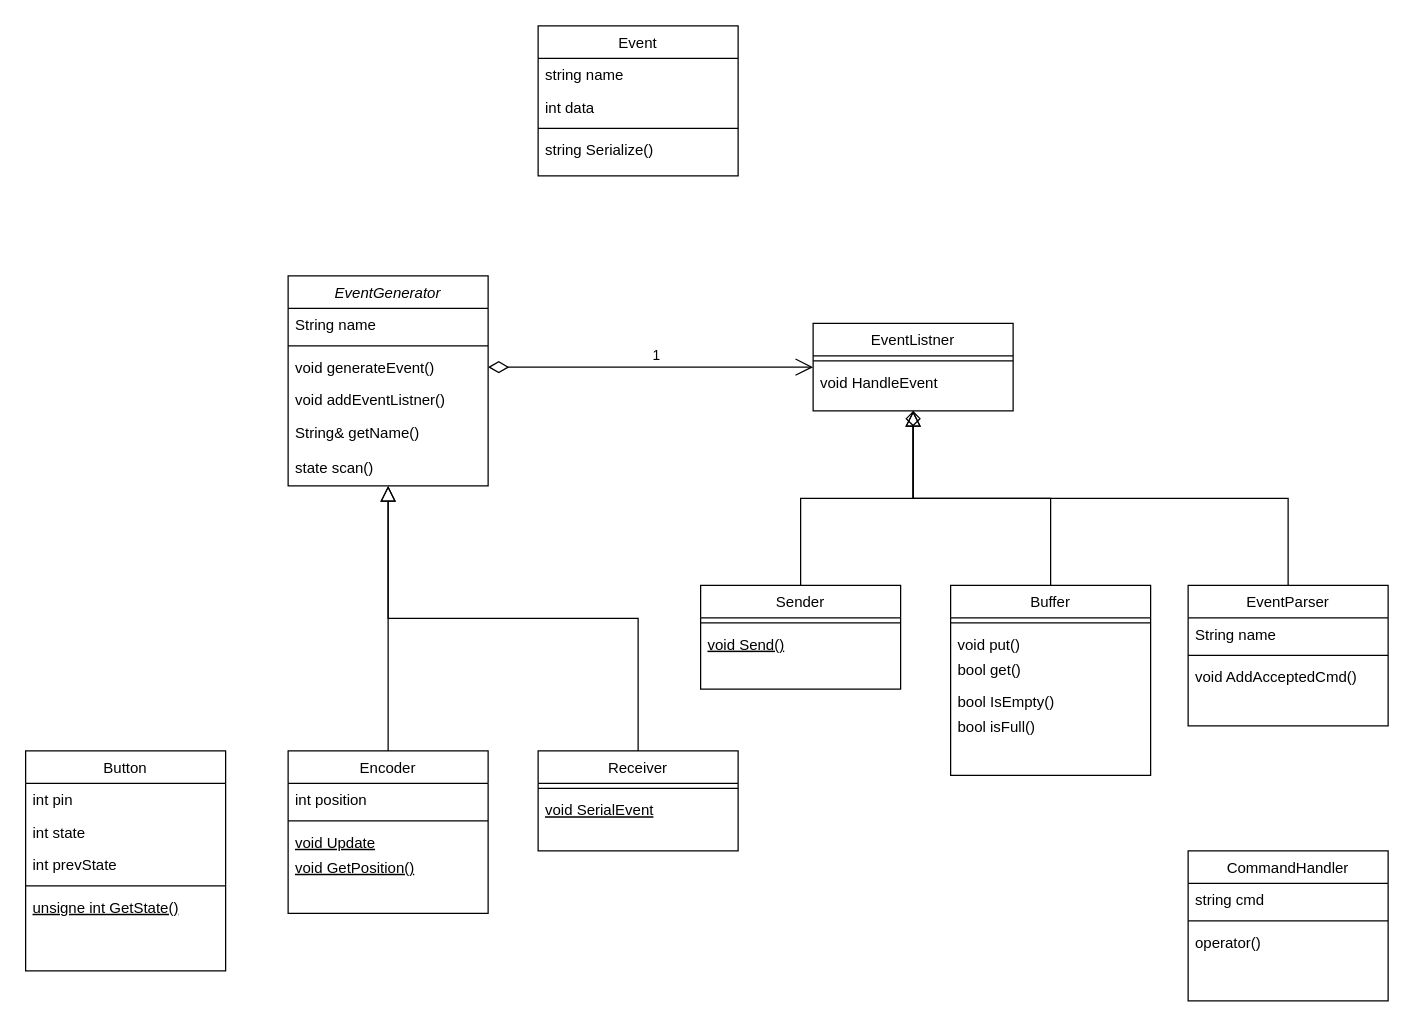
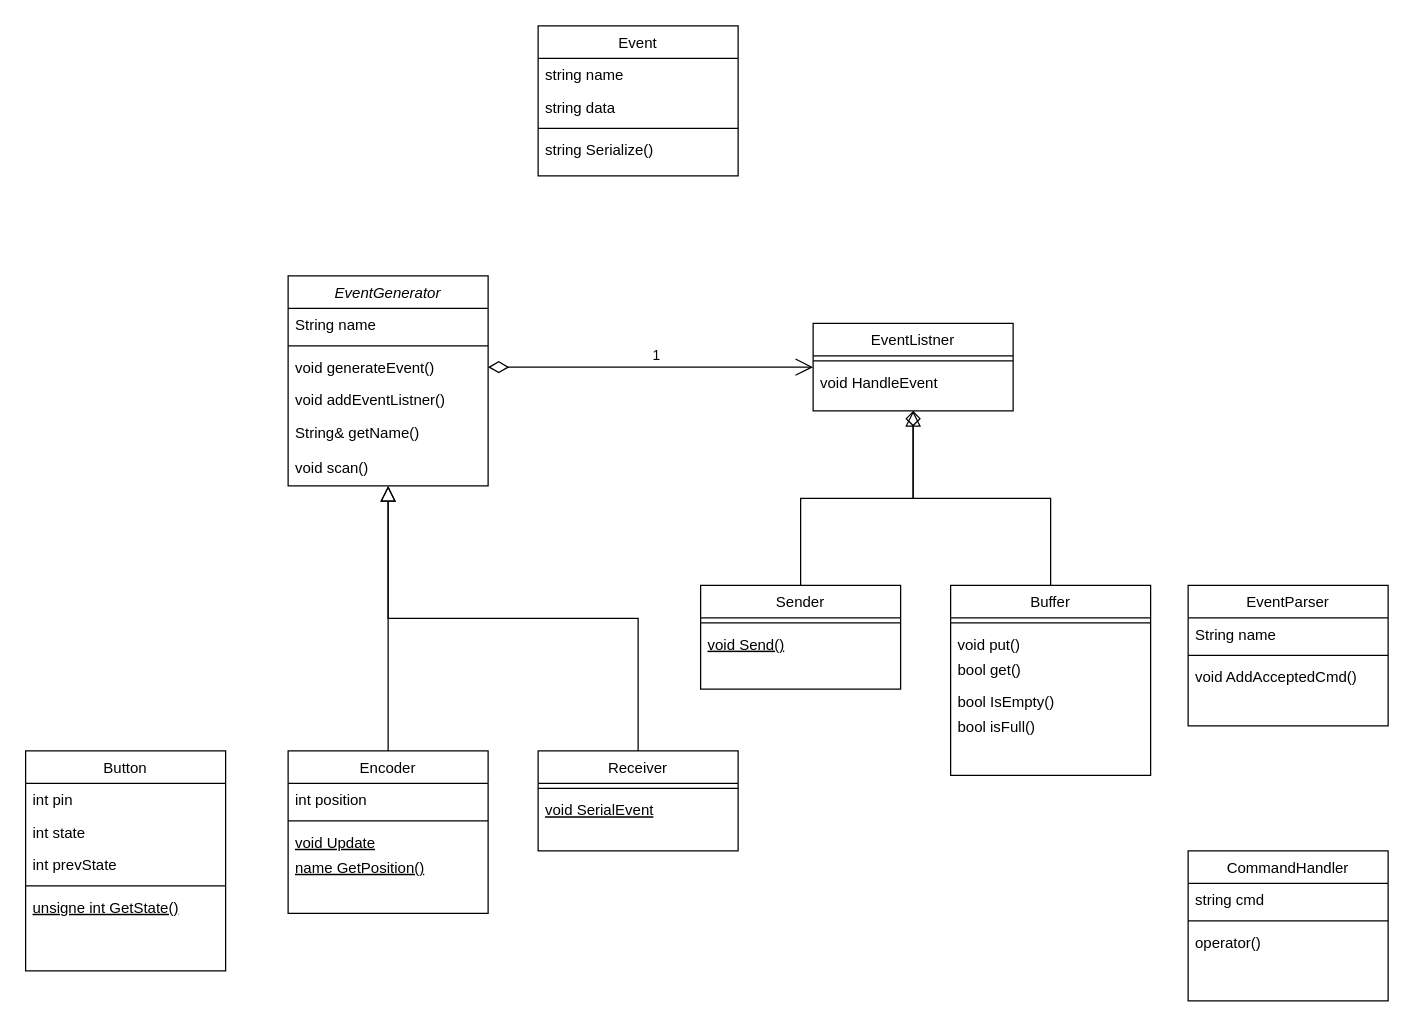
node "int data": label "int data" -> "string data"
node "state scan()": label "state scan()" -> "void scan()"
edge "EventParser" -> "EventListner": removed
node "void GetPosition()": label "void GetPosition()" -> "name GetPosition()"
